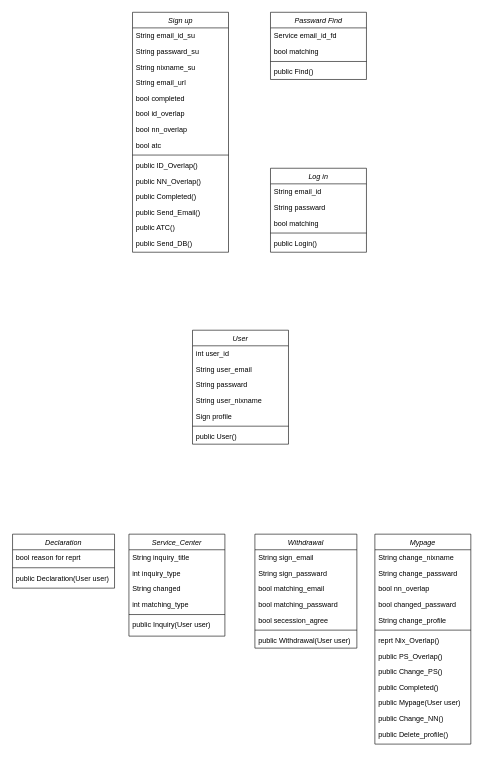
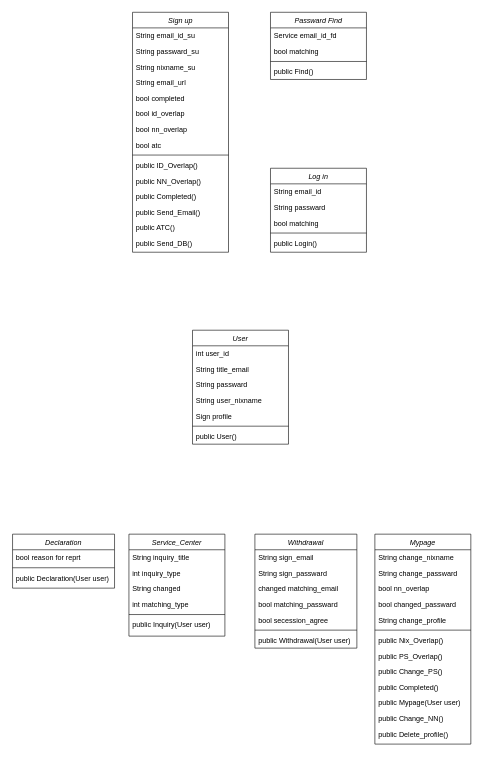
node "String user_email": label "String user_email" -> "String title_email"
node "bool matching_email": label "bool matching_email" -> "changed matching_email"
node "reprt Nix_Overlap()": label "reprt Nix_Overlap()" -> "public Nix_Overlap()"
